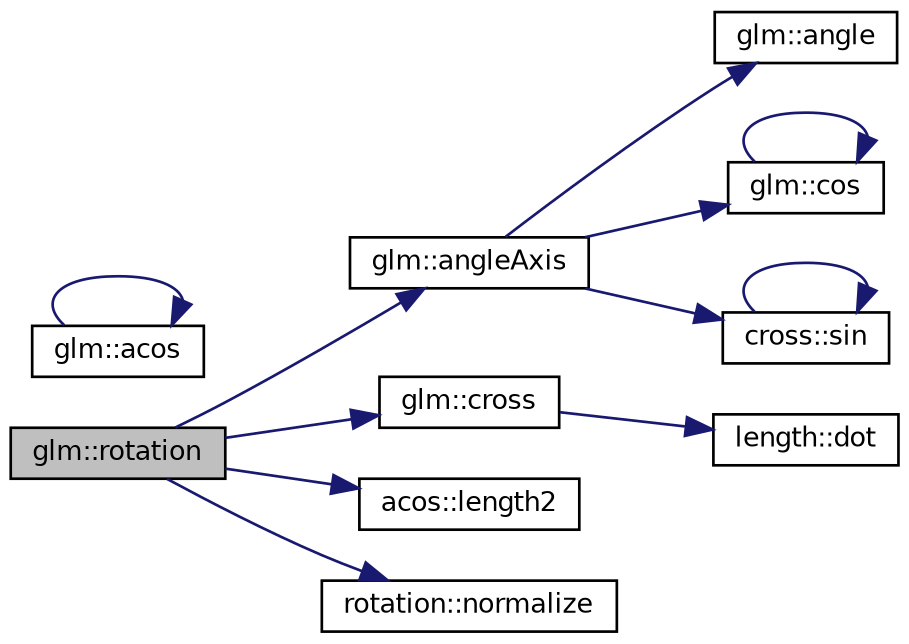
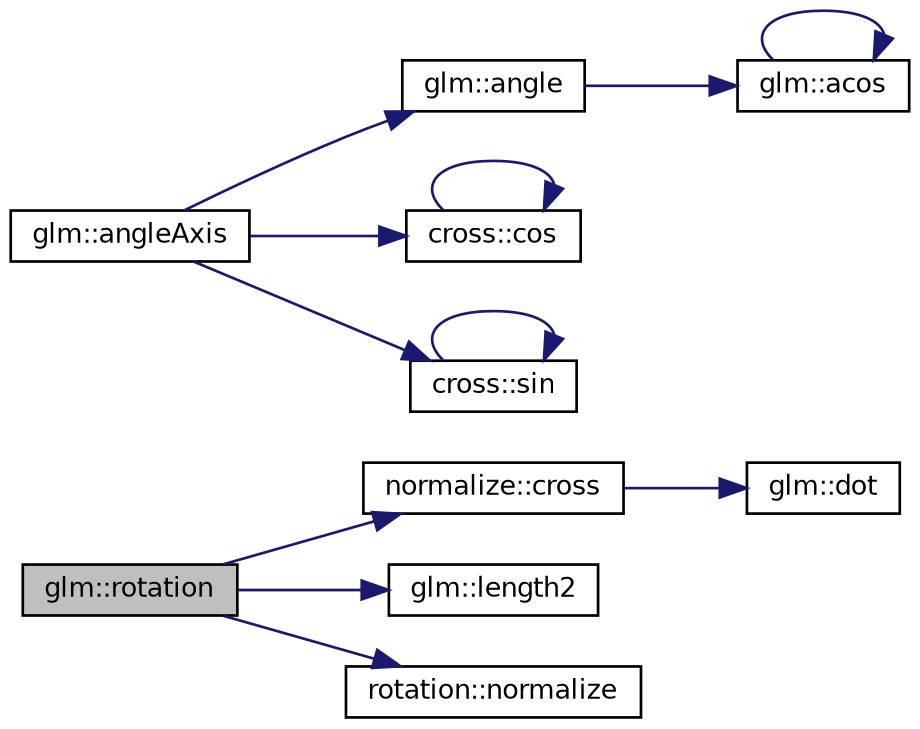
edge "glm::angle" -> "glm::acos": added
node "glm::cos": label "glm::cos" -> "cross::cos"
edge "glm::rotation" -> "glm::angleAxis": removed
node "glm::cross": label "glm::cross" -> "normalize::cross"
node "length::dot": label "length::dot" -> "glm::dot"
node "acos::length2": label "acos::length2" -> "glm::length2"
